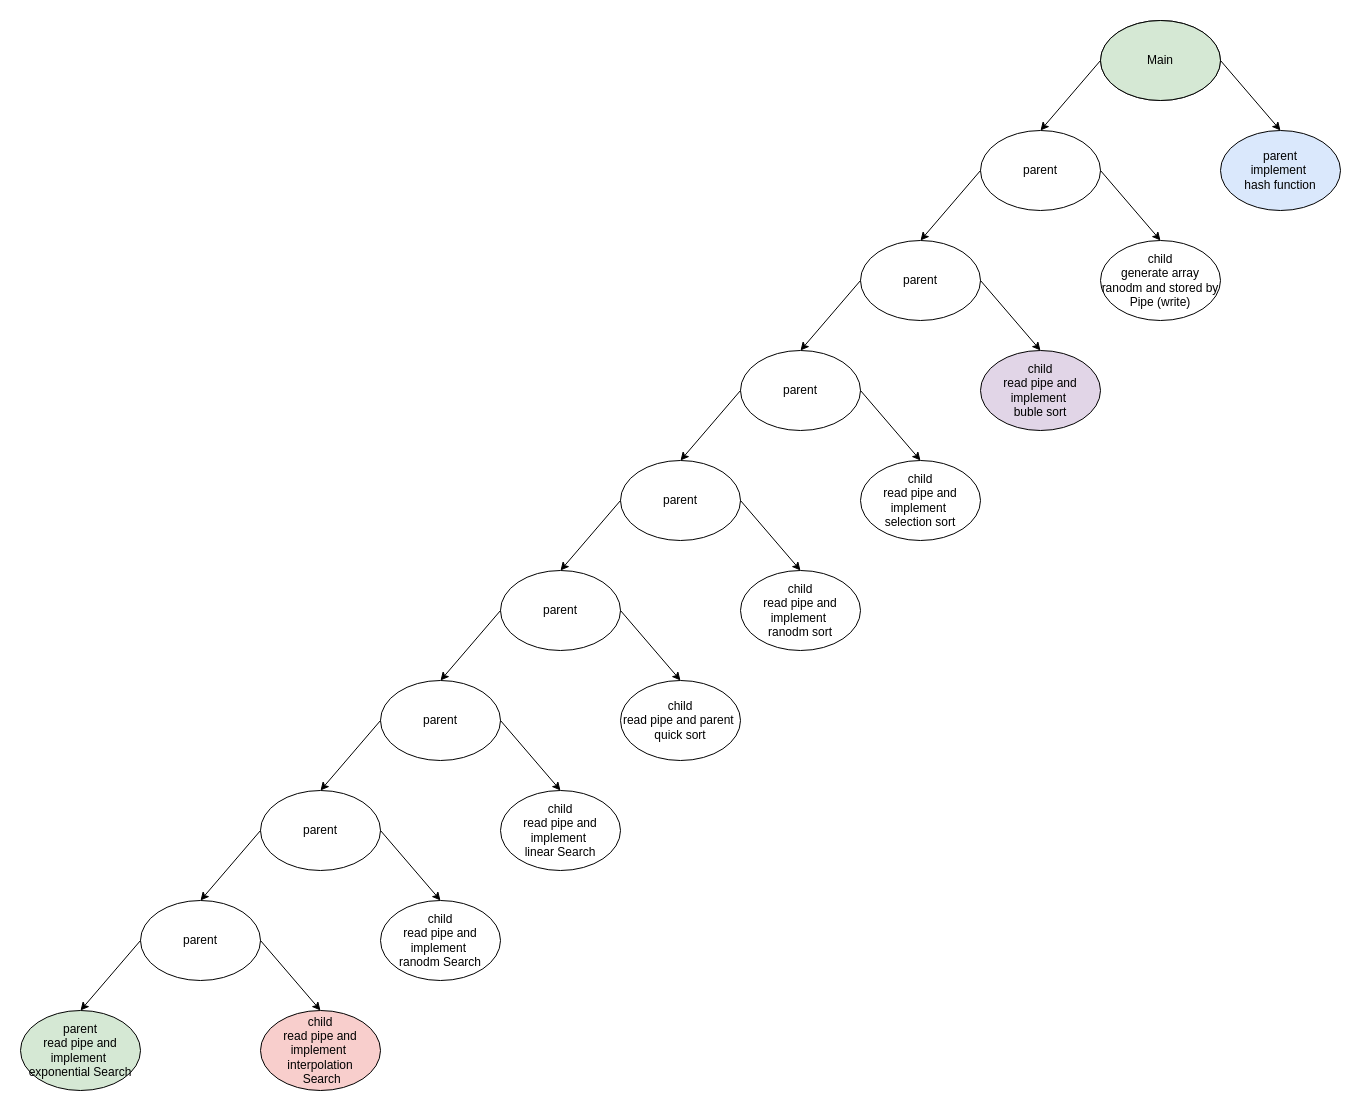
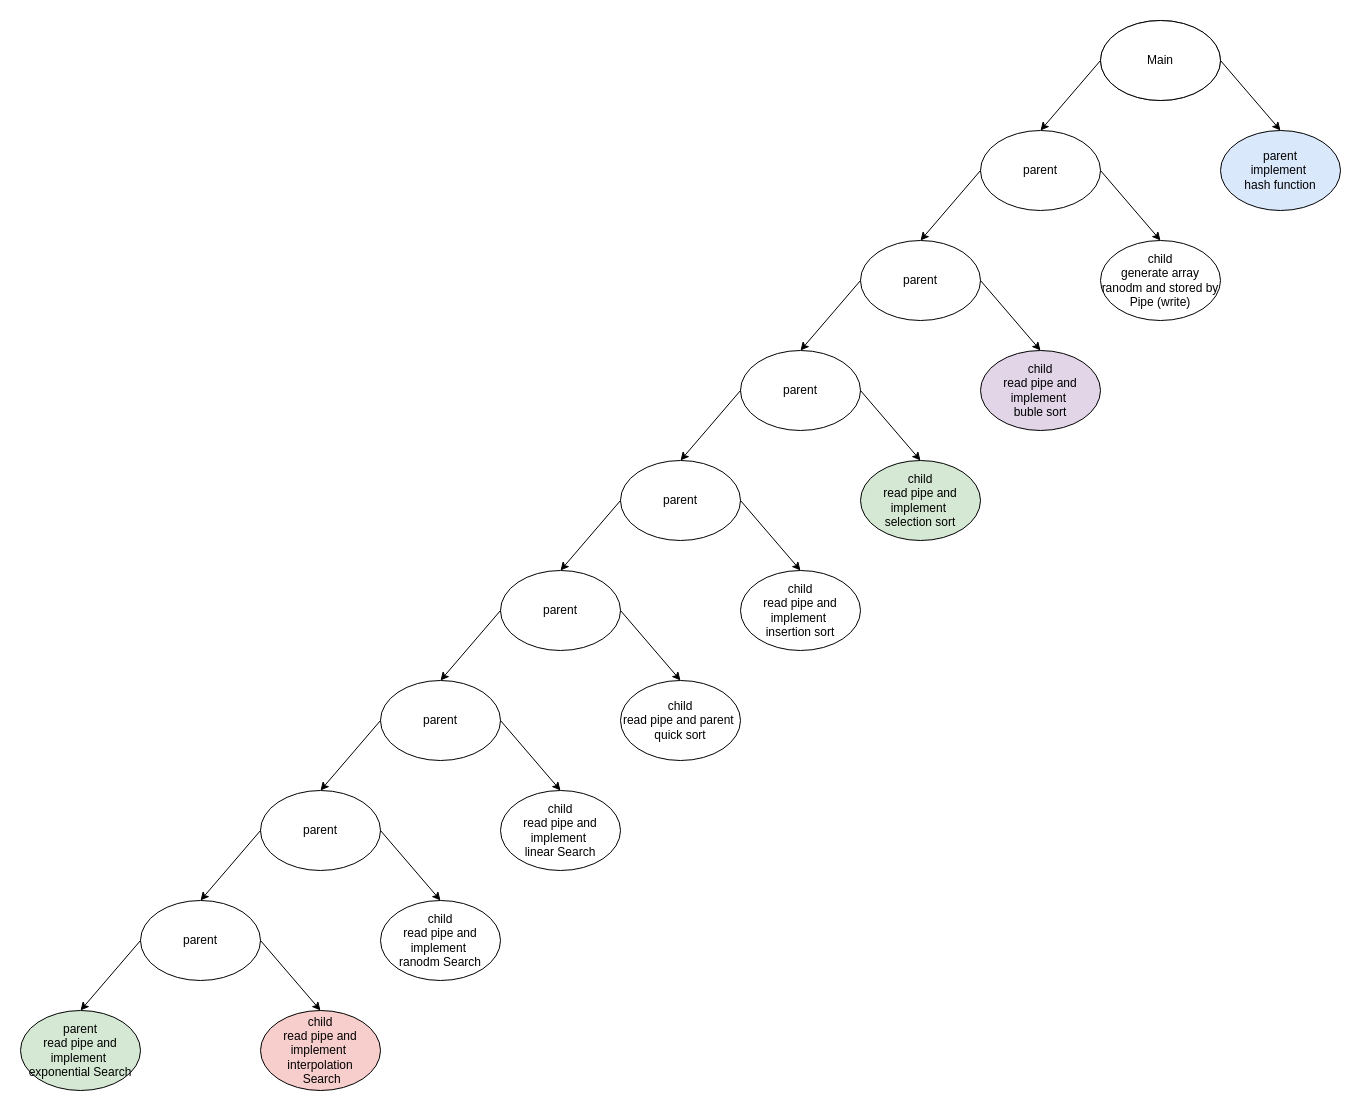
node "Main": fillcolor #d5e8d4 -> #ffffff
node "child read pipe and implement selection sort": fillcolor #ffffff -> #d5e8d4
node "child read pipe and implement ranodm sort": label "child read pipe and implement ranodm sort" -> "child read pipe and implement insertion sort"
